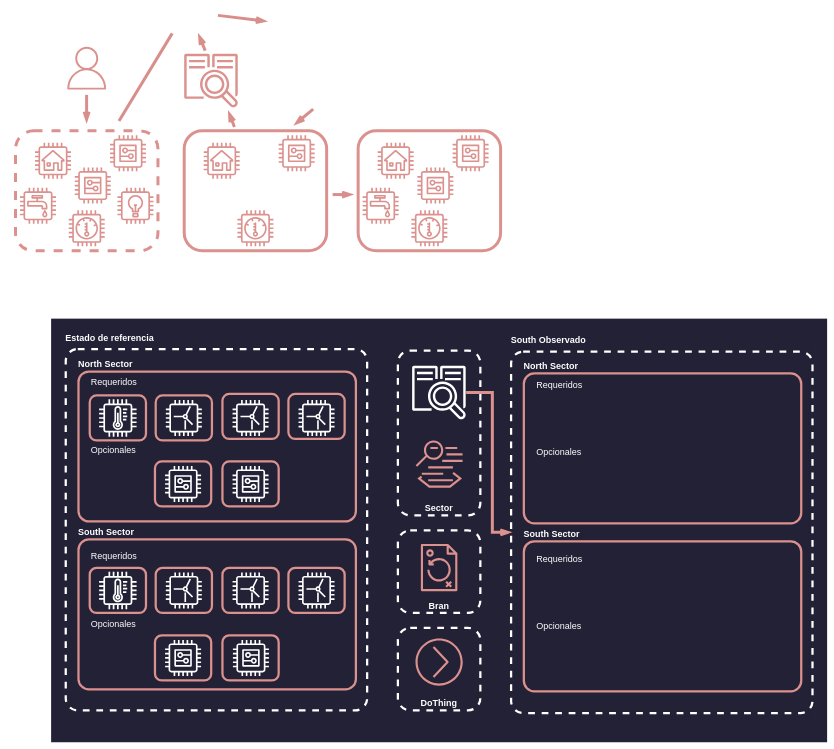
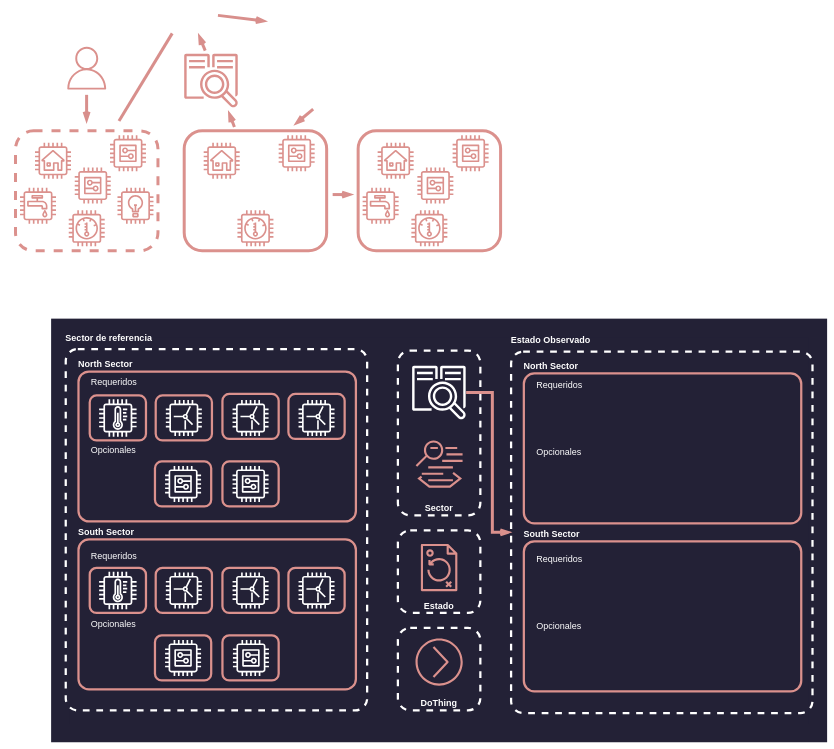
node "Estado de referencia": label "Estado de referencia" -> "Sector de referencia"
node "South Observado": label "South Observado" -> "Estado Observado"
node "Bran": label "Bran" -> "Estado"
